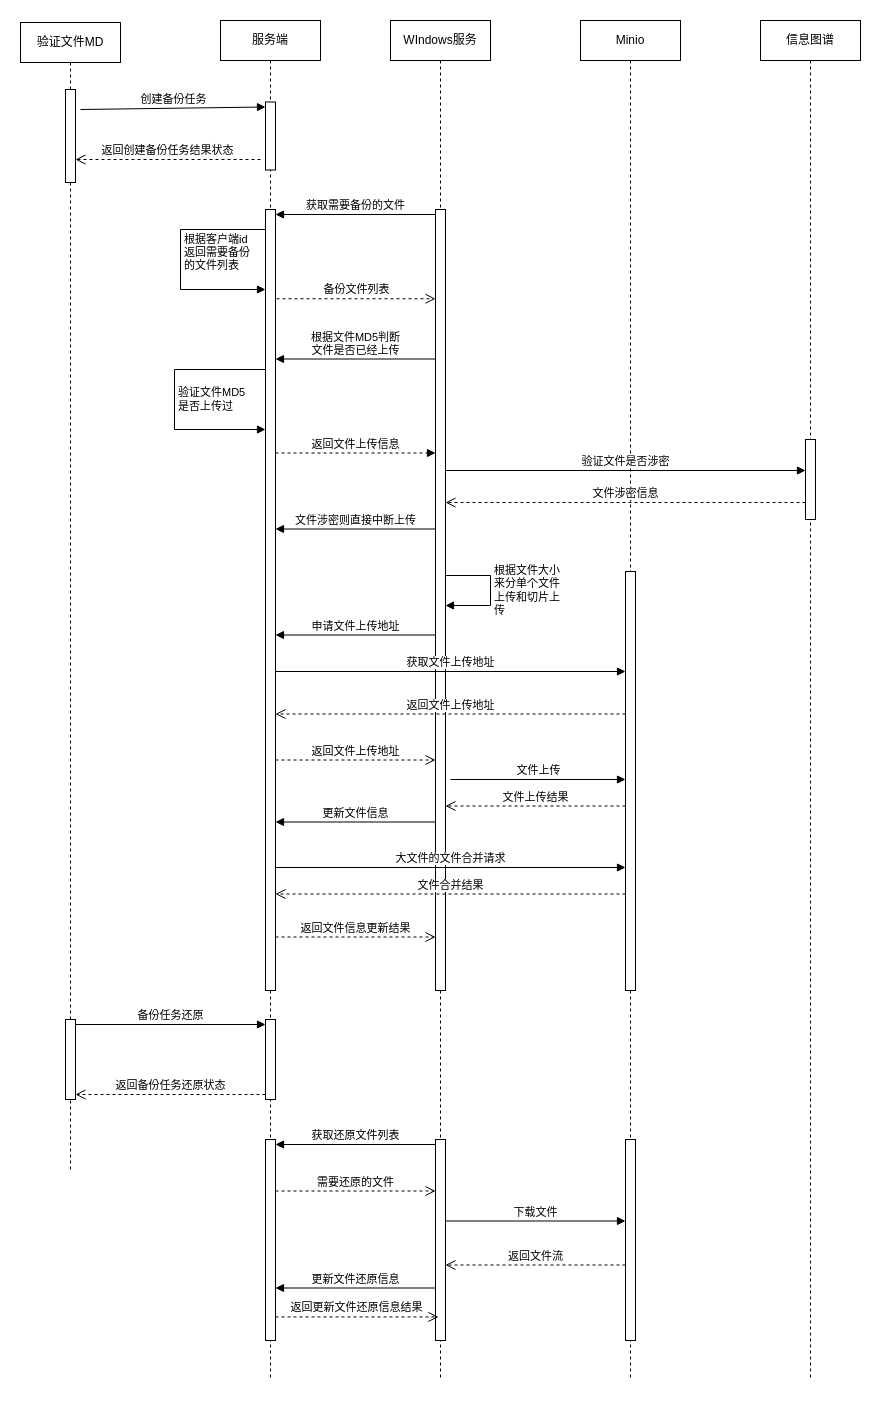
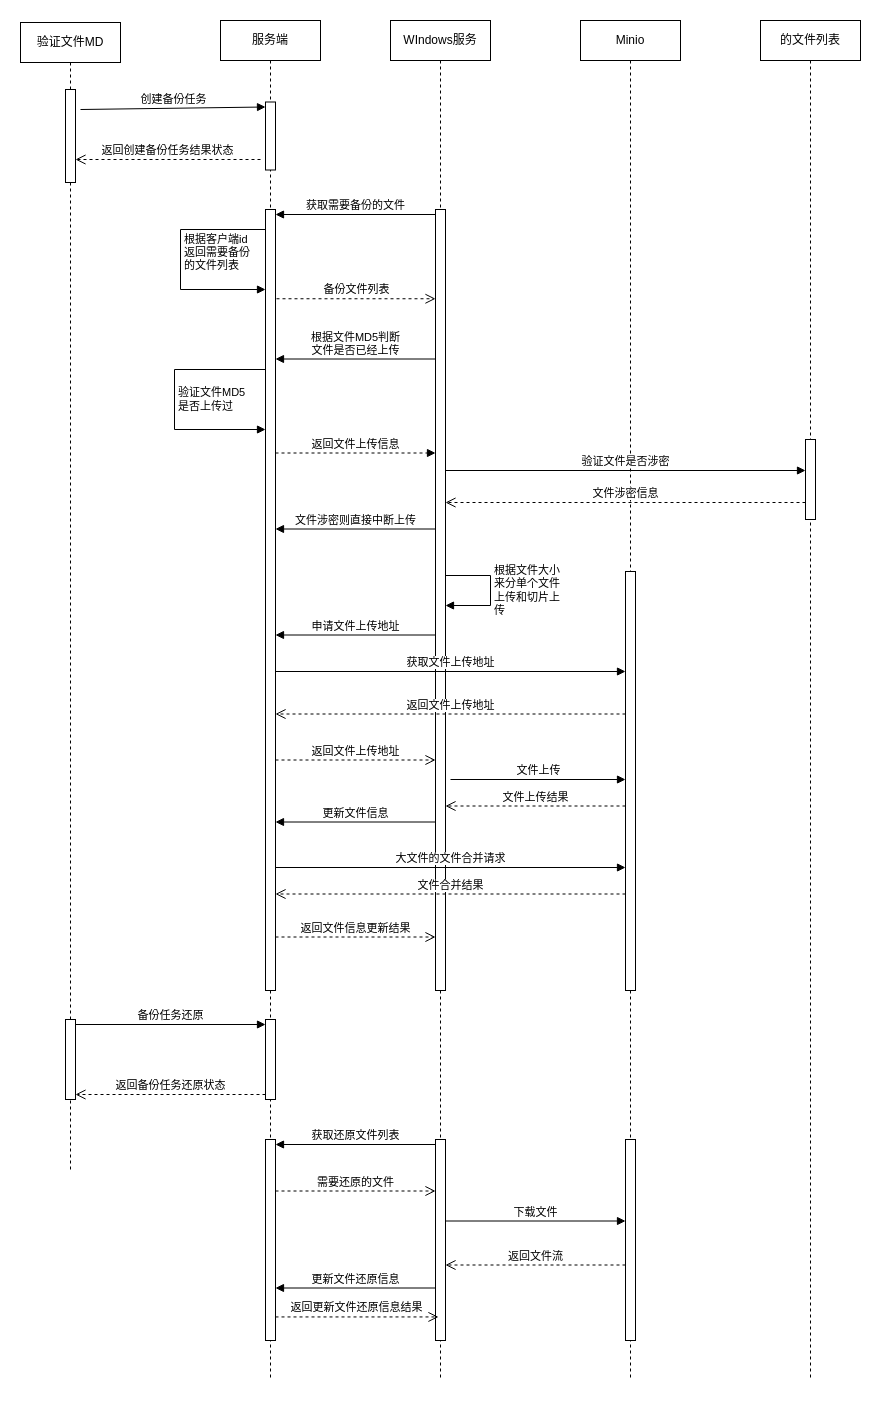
node "信息图谱": label "信息图谱" -> "的文件列表"
